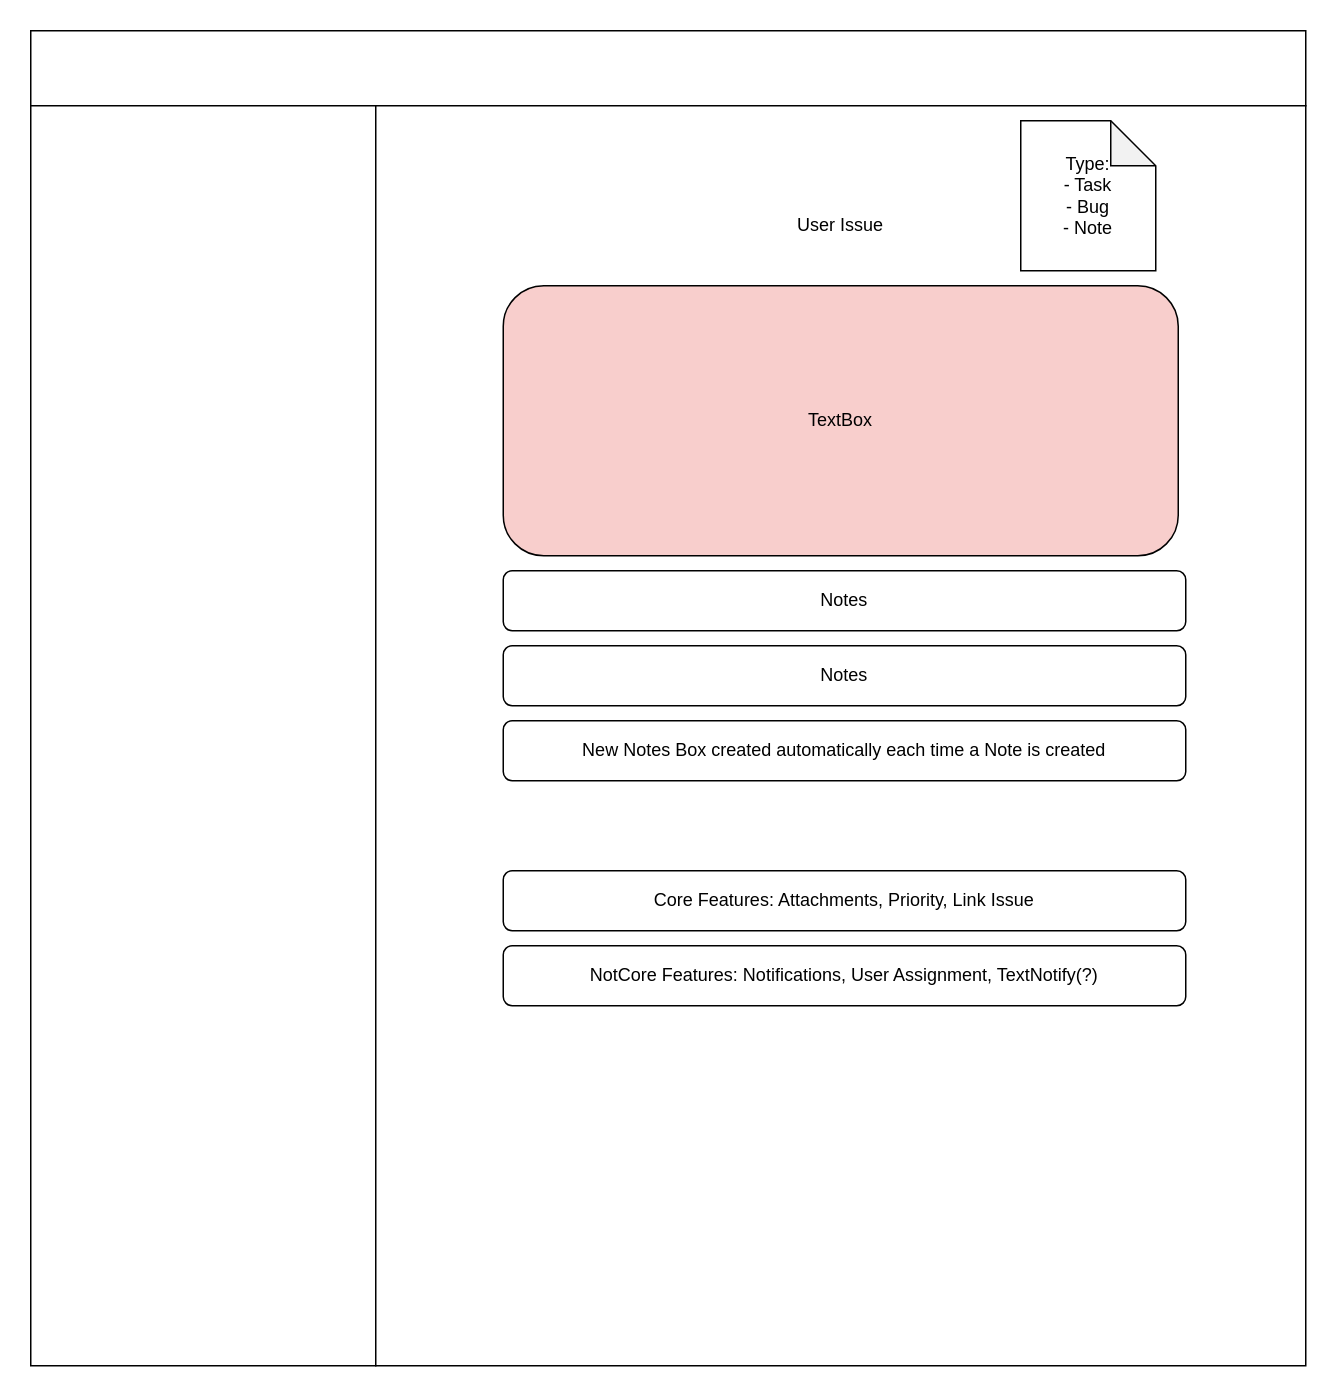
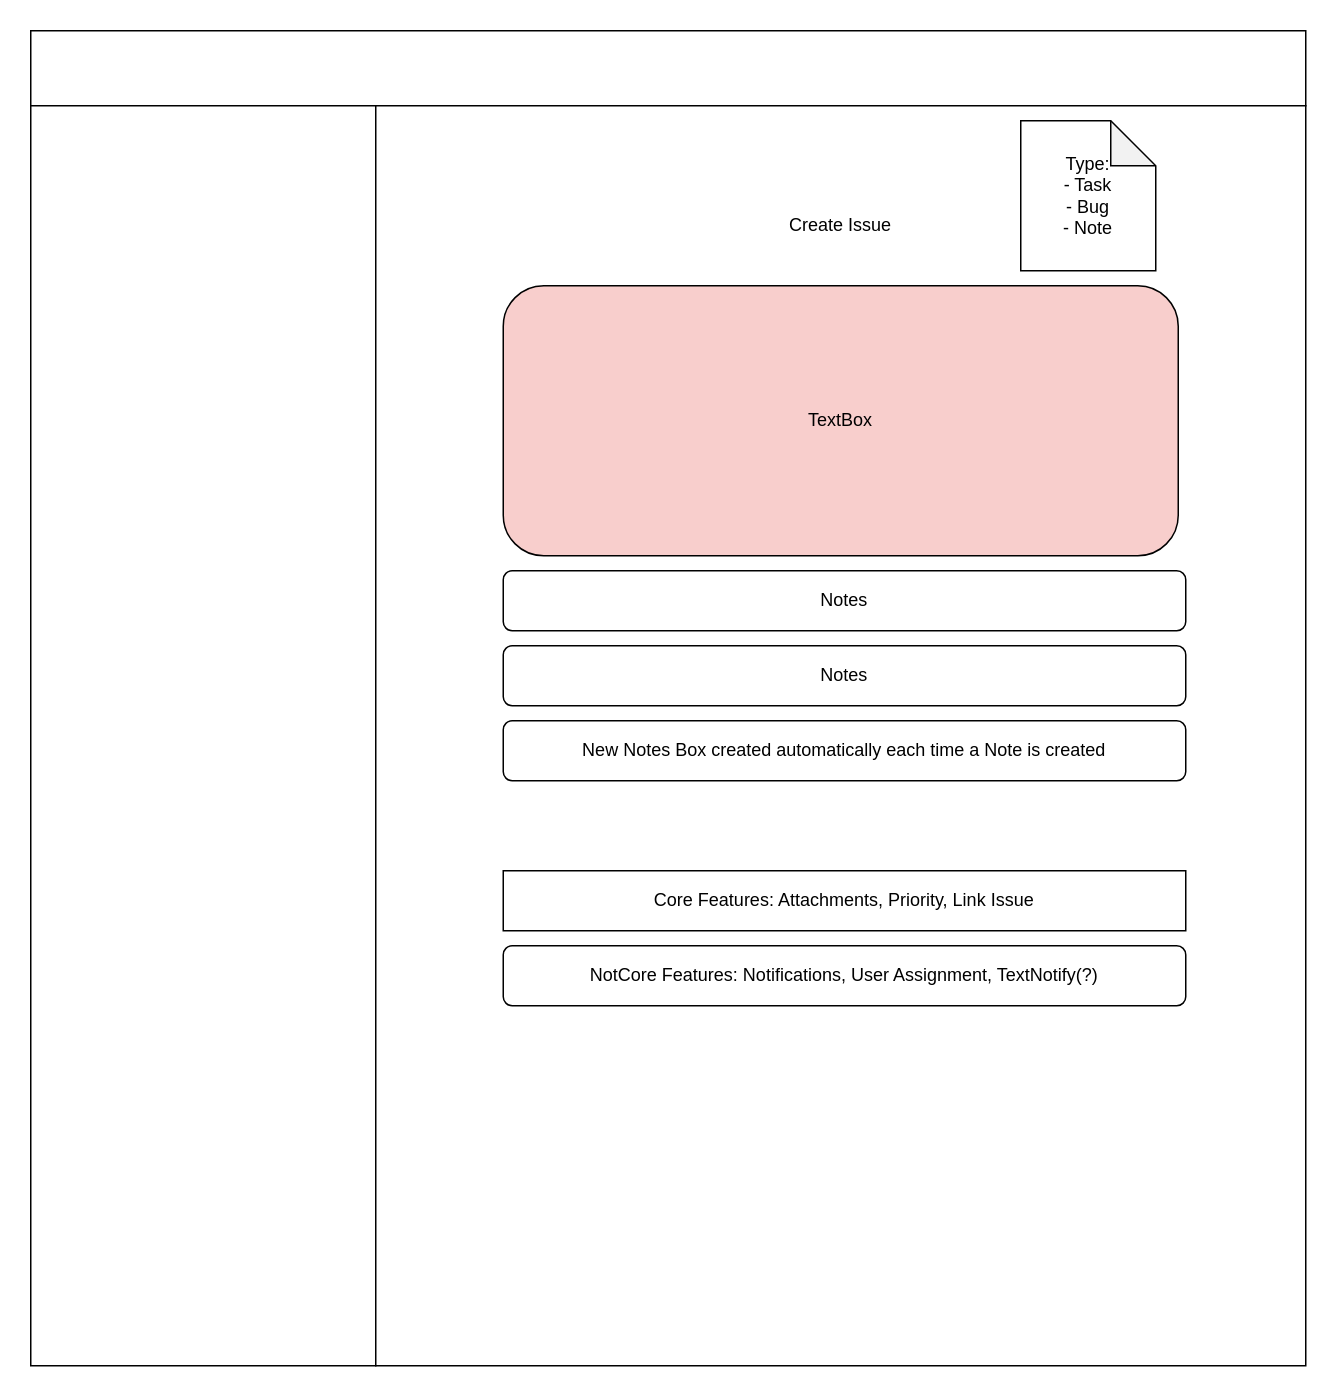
node "User Issue": label "User Issue" -> "Create Issue"
node "Core Features: Attachments, Priority, Link Issue": shape rounded rectangle -> rectangle
